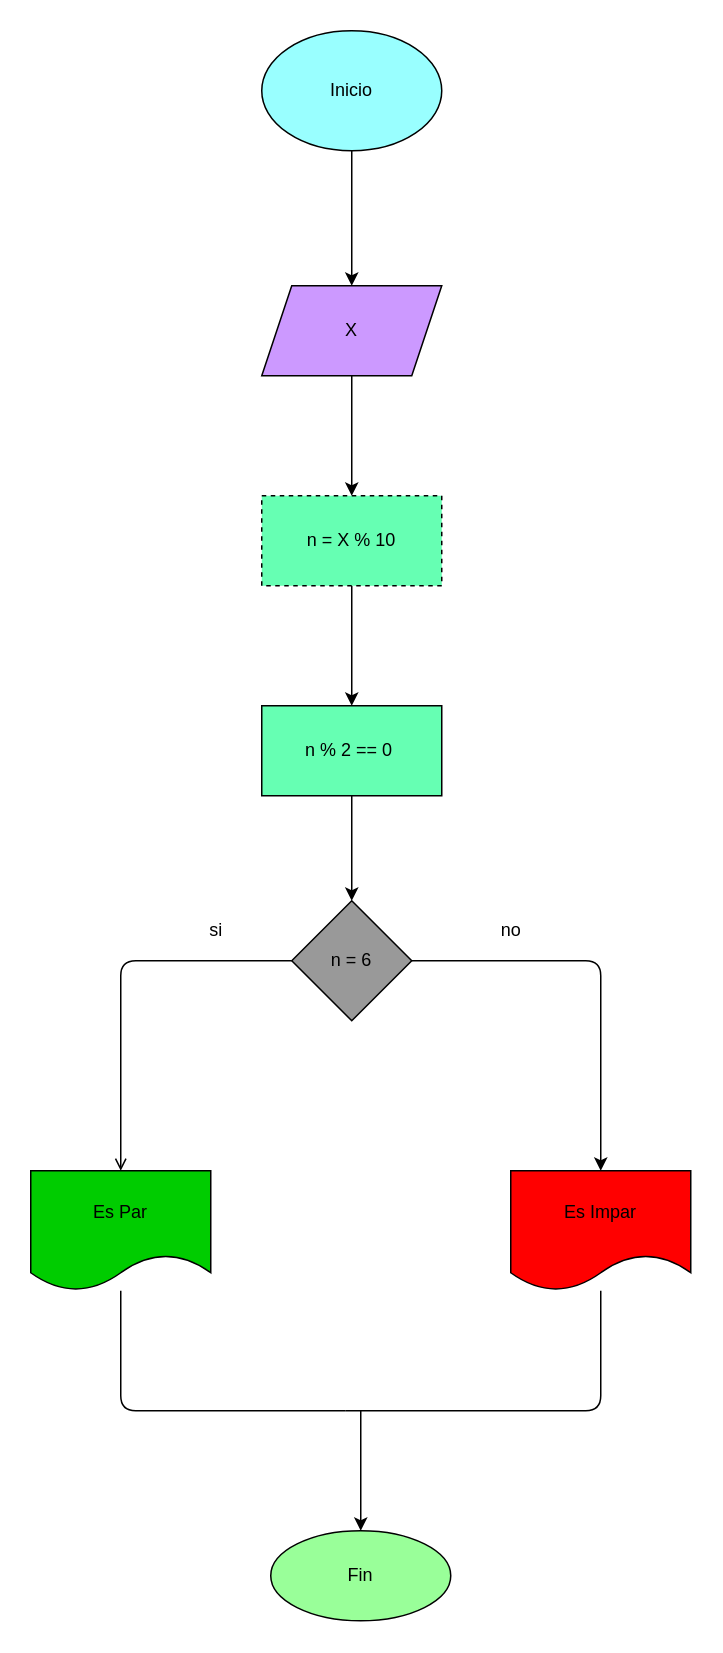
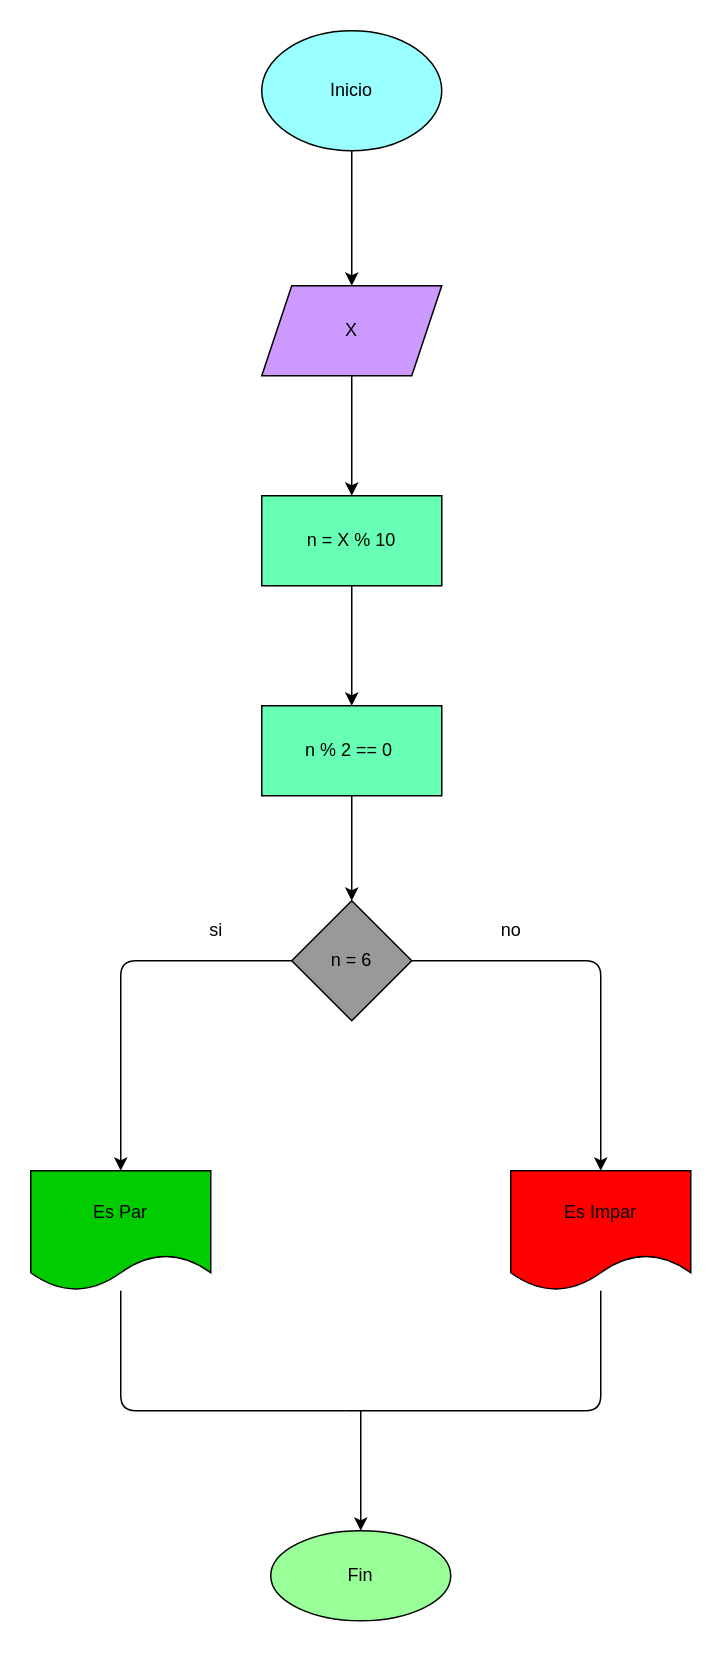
node "n = X % 10": style dashed -> solid
edge "n = 6" -> "Es Par": arrowhead open -> classic
